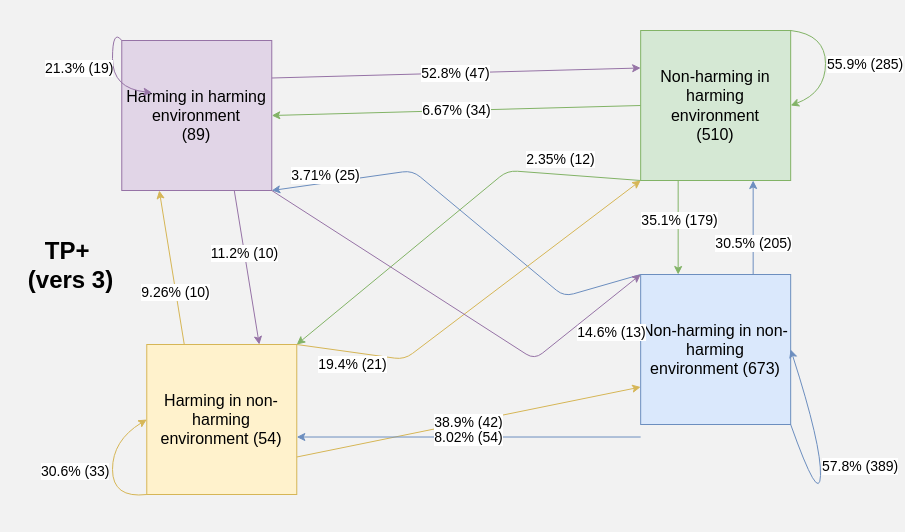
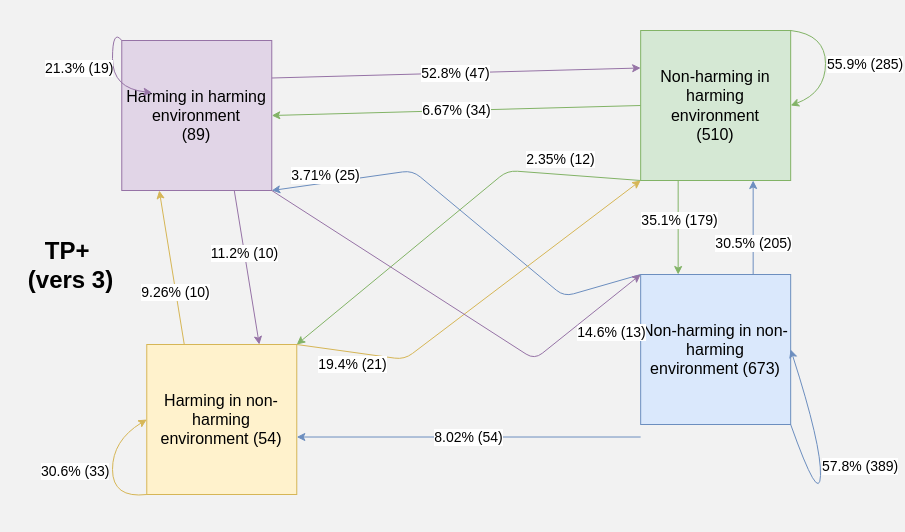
edge "Harming in non-harming environment (54)" -> "Non-harming in non-harming environment (673)": removed, label "38.9% (42)"
